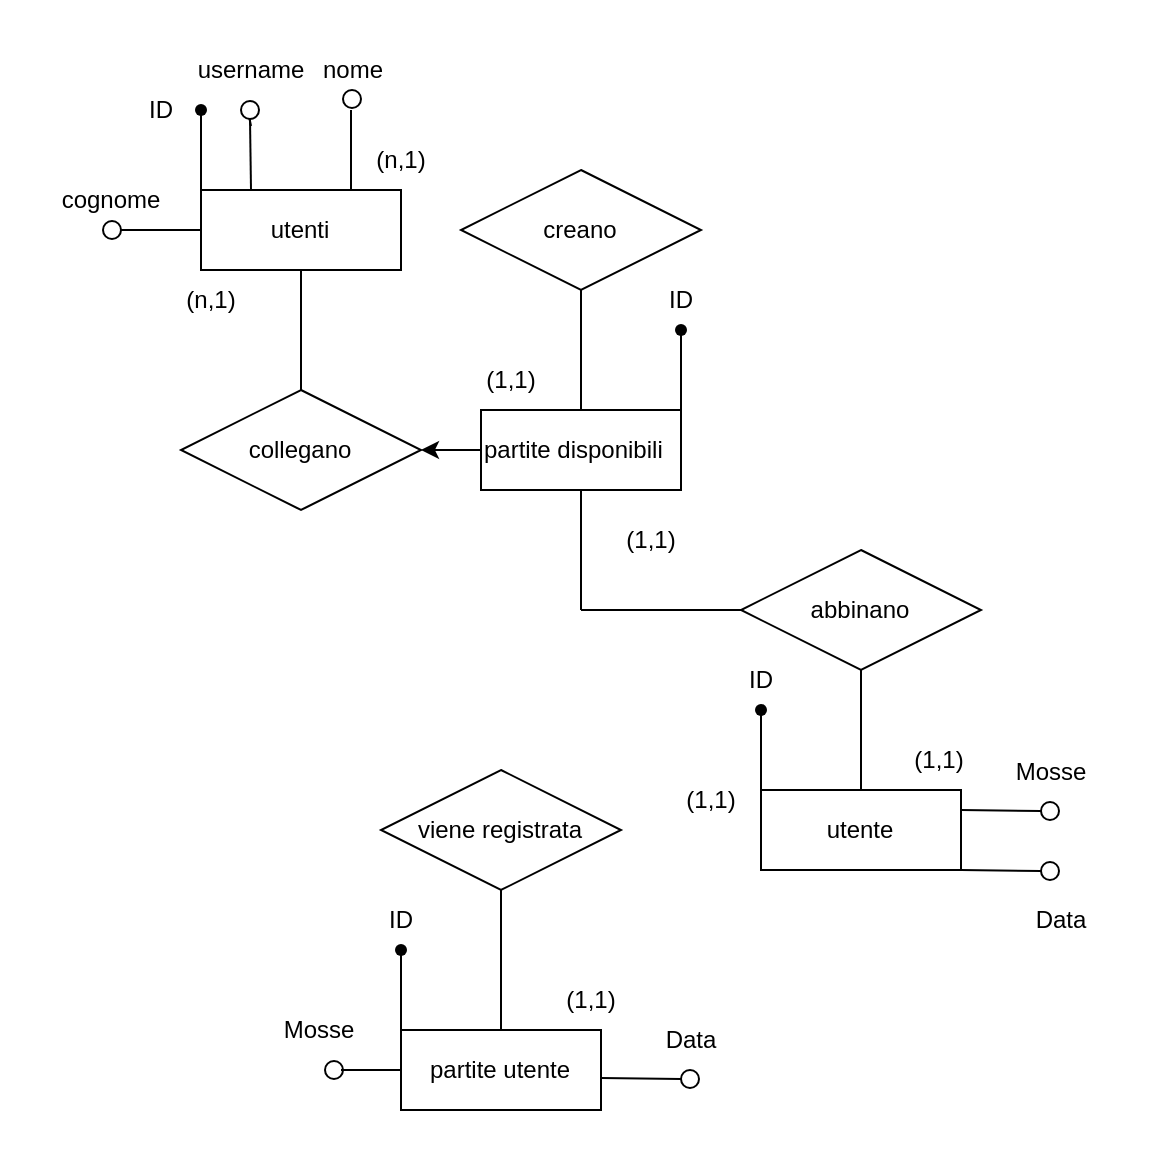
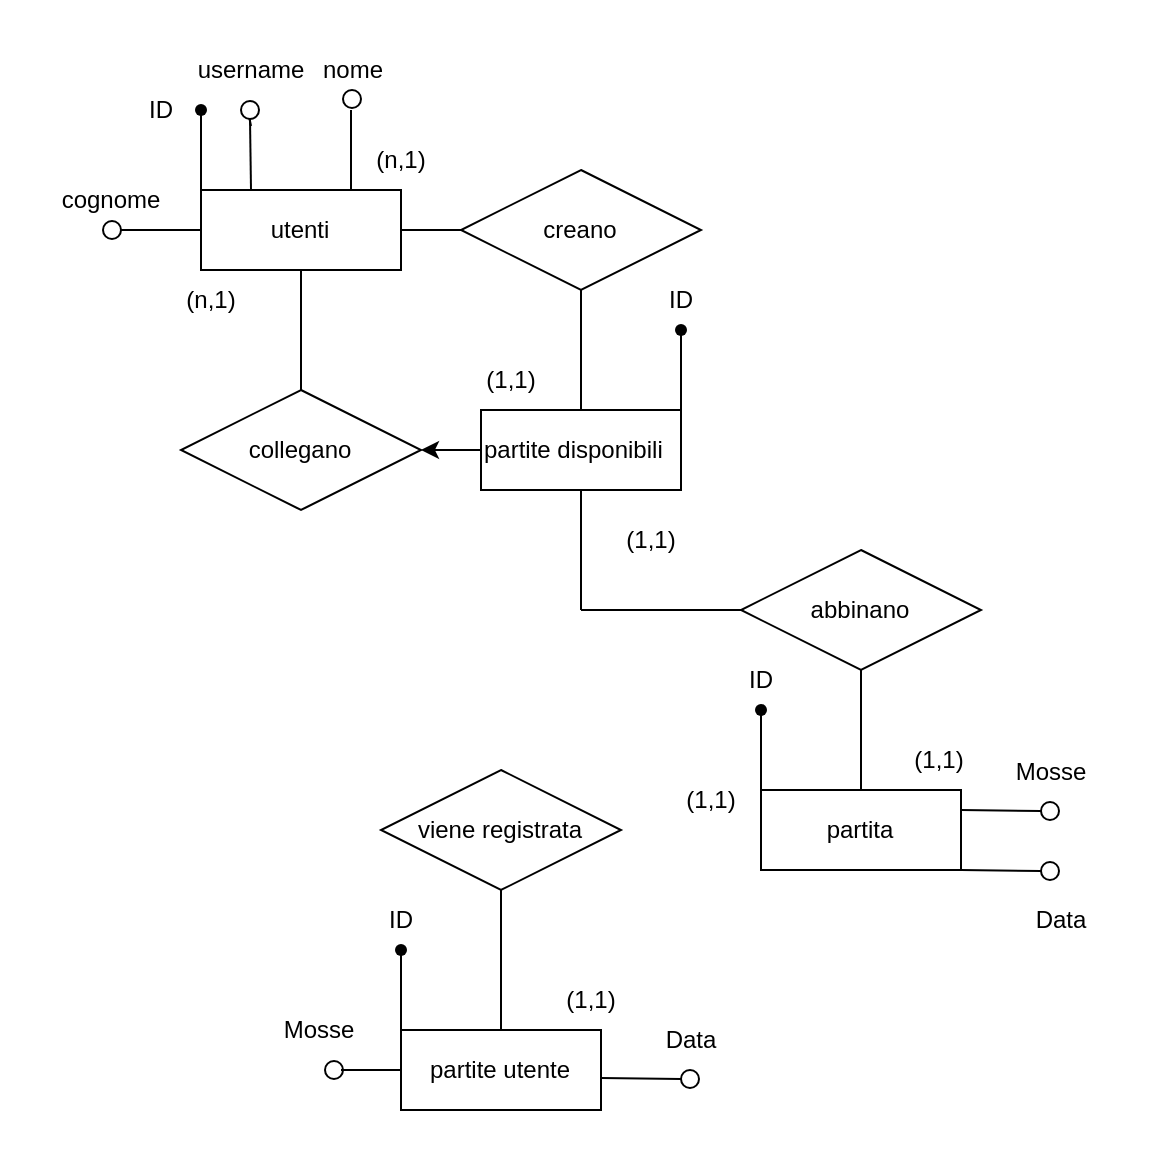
edge "utenti" -- "creano": added
node "utente": label "utente" -> "partita"
